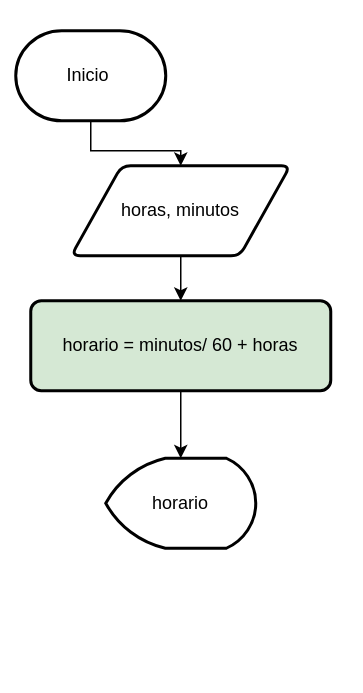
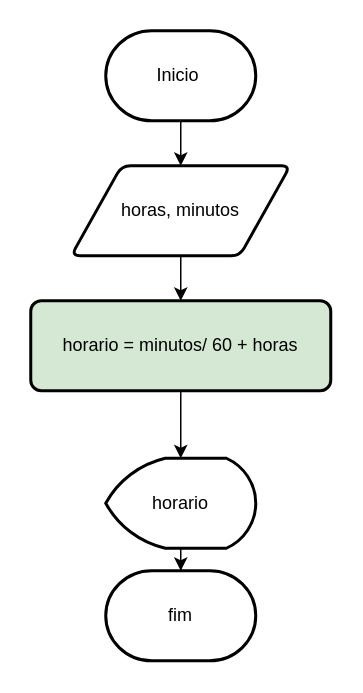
node "Inicio": moved (91, 76) -> (181, 76)
edge "horario" -> "fim": added
node "fim": added
